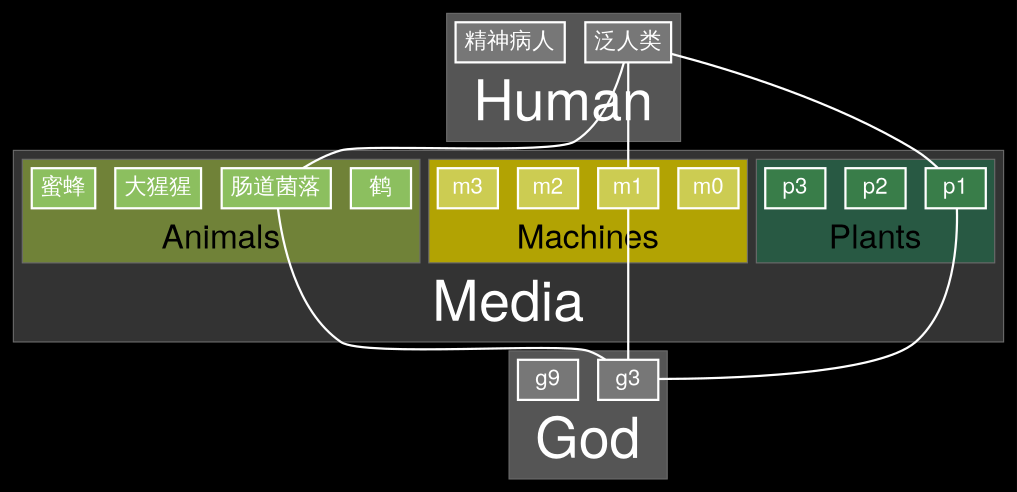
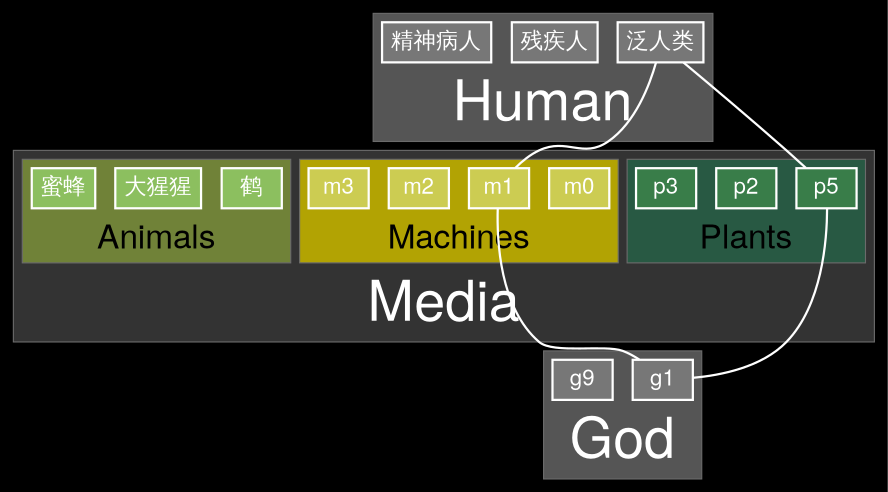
node "残疾人": added
node "肠道菌落": removed
node "p1": label "p1" -> "p5"
node "g3": label "g3" -> "g1"
